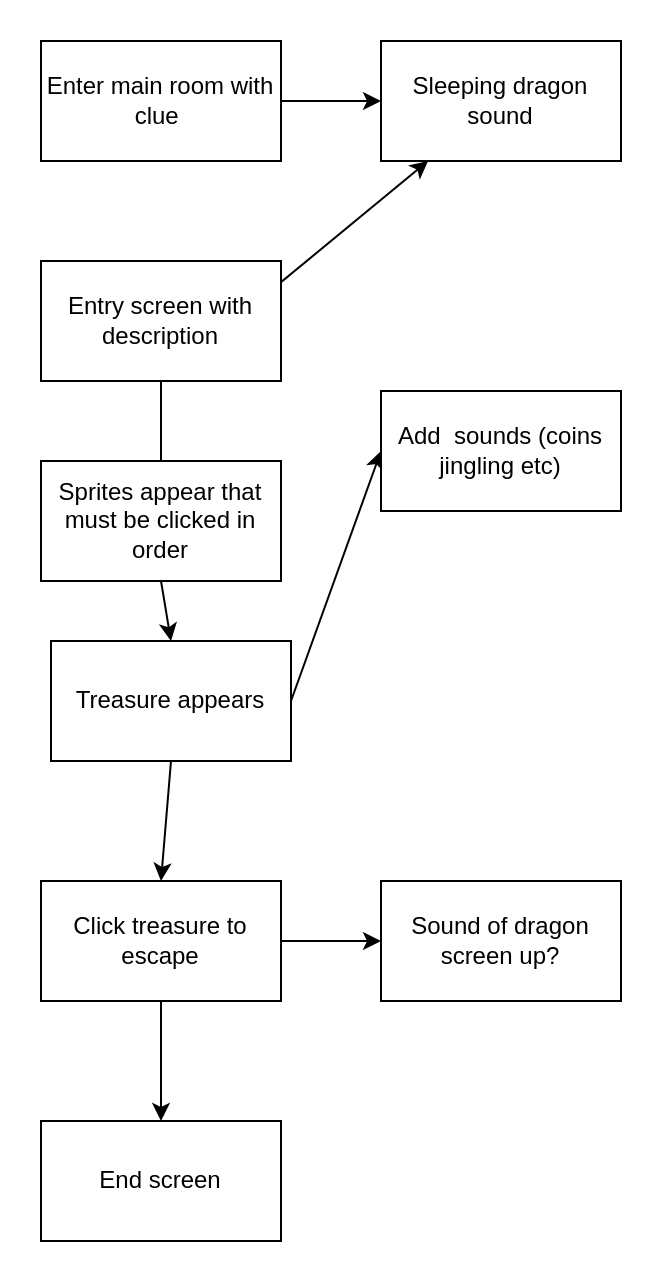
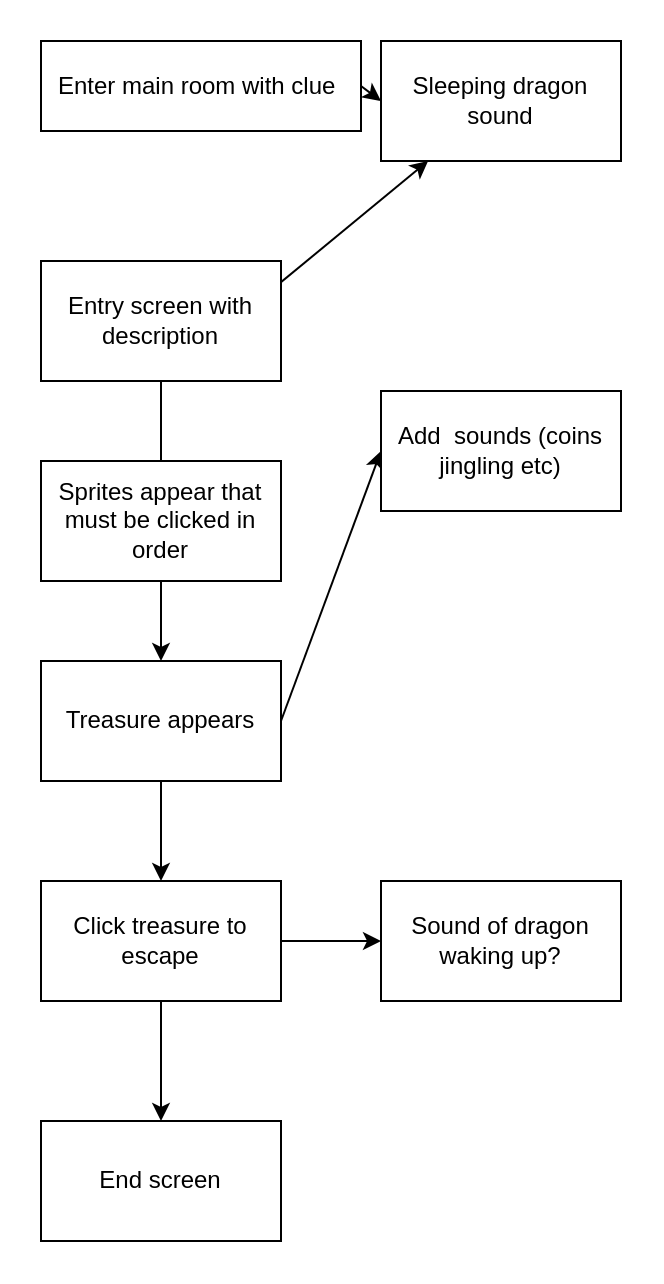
node "Enter main room with clue": size 240x120 -> 320x90
node "Treasure appears": moved (171, 701) -> (161, 721)
node "Sound of dragon screen up?": label "Sound of dragon screen up?" -> "Sound of dragon waking up?"
